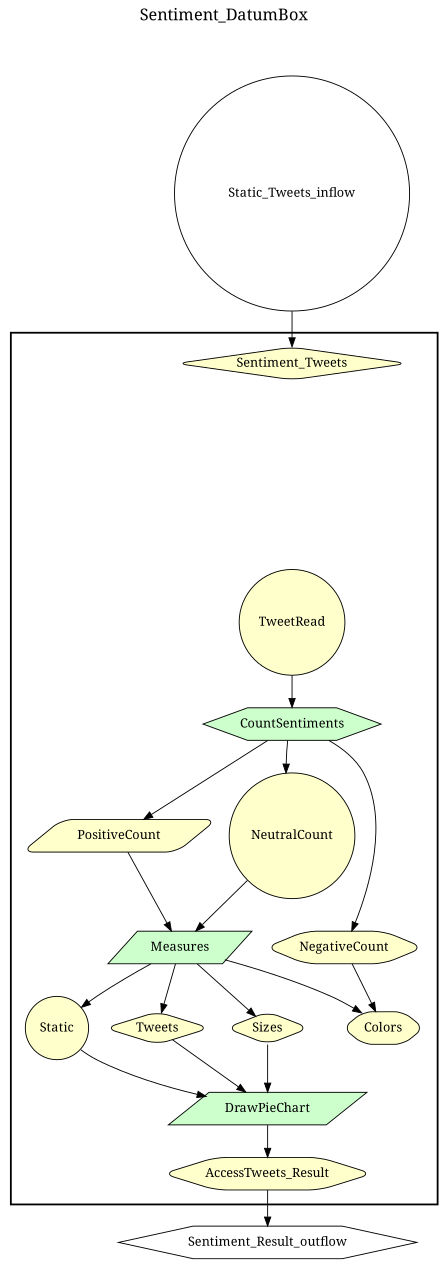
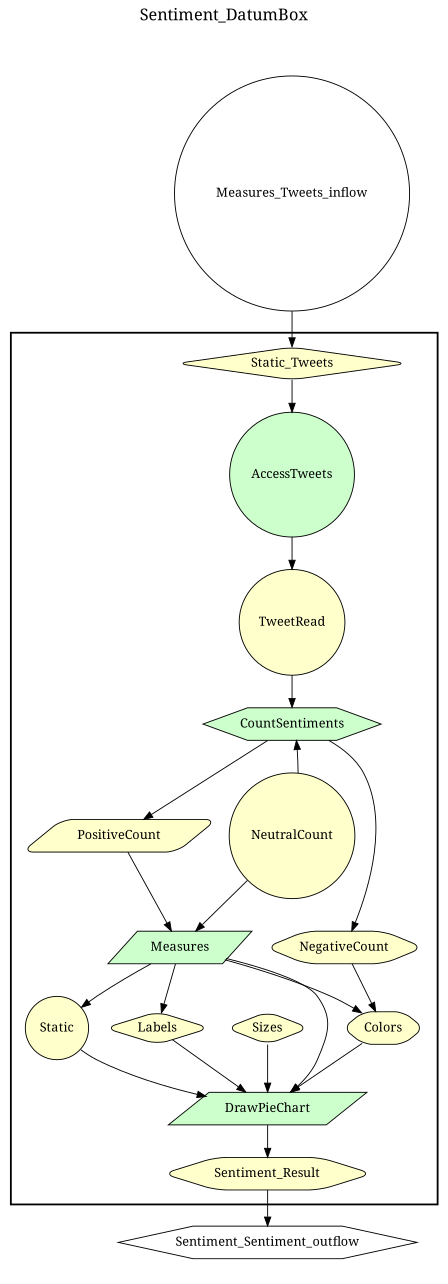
node "Static_Tweets_inflow": label "Static_Tweets_inflow" -> "Measures_Tweets_inflow"
node "Sentiment_Tweets": label "Sentiment_Tweets" -> "Static_Tweets"
node "AccessTweets": added
edge "CountSentiments" -> "NeutralCount": reversed
edge "Measures" -> "Sizes": now "Measures" -> "DrawPieChart"
node "Tweets": label "Tweets" -> "Labels"
edge "Colors" -> "DrawPieChart": added
node "AccessTweets_Result": label "AccessTweets_Result" -> "Sentiment_Result"
node "Sentiment_Result_outflow": label "Sentiment_Result_outflow" -> "Sentiment_Sentiment_outflow"
